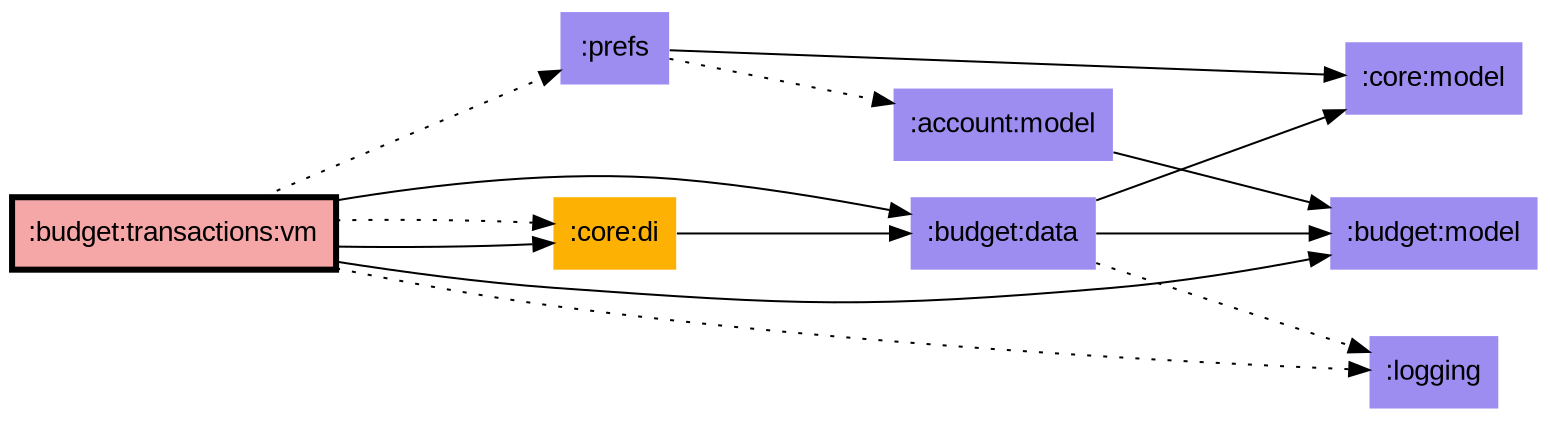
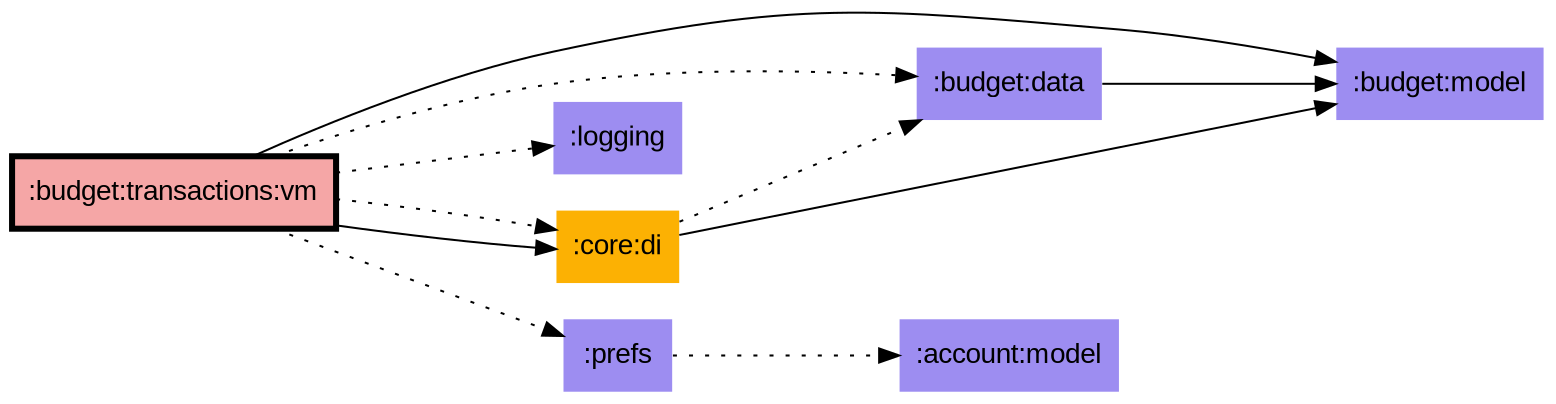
node ":core:model": removed
edge ":budget:transactions:vm" -> ":budget:data": style solid -> dotted
edge ":account:model" -> ":budget:model": now ":core:di" -> ":budget:model"
edge ":core:di" -> ":budget:data": style solid -> dotted
edge ":budget:data" -> ":logging": removed
